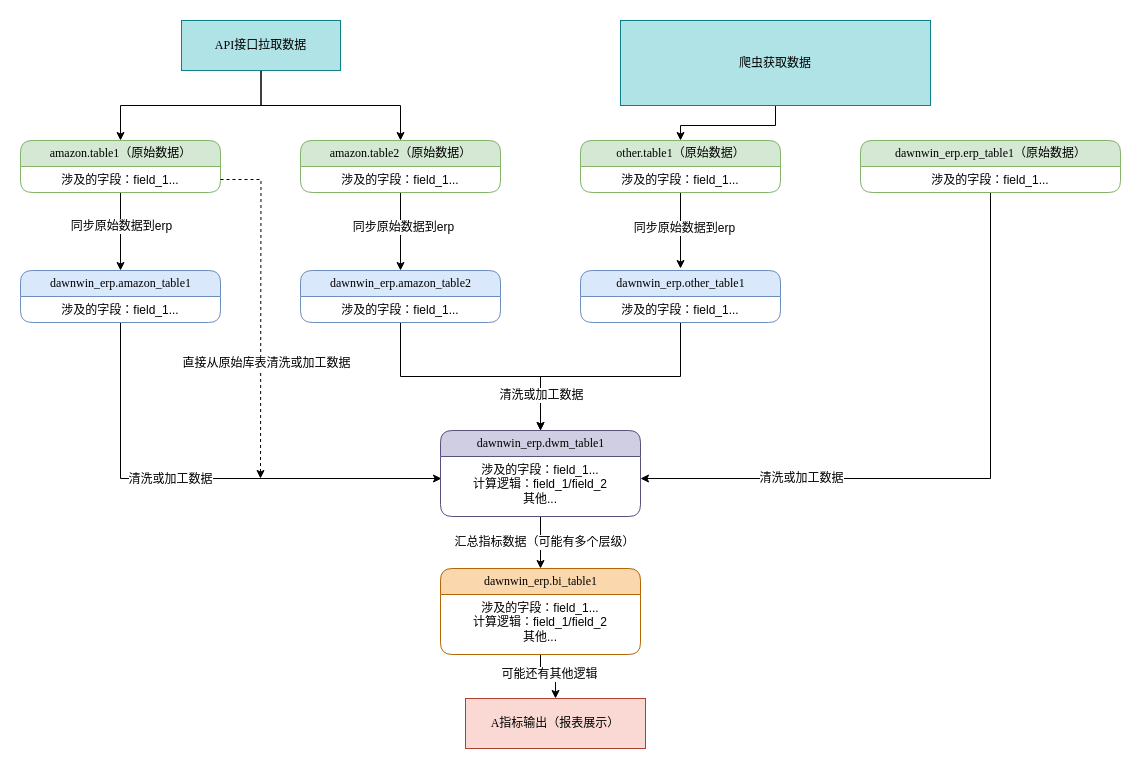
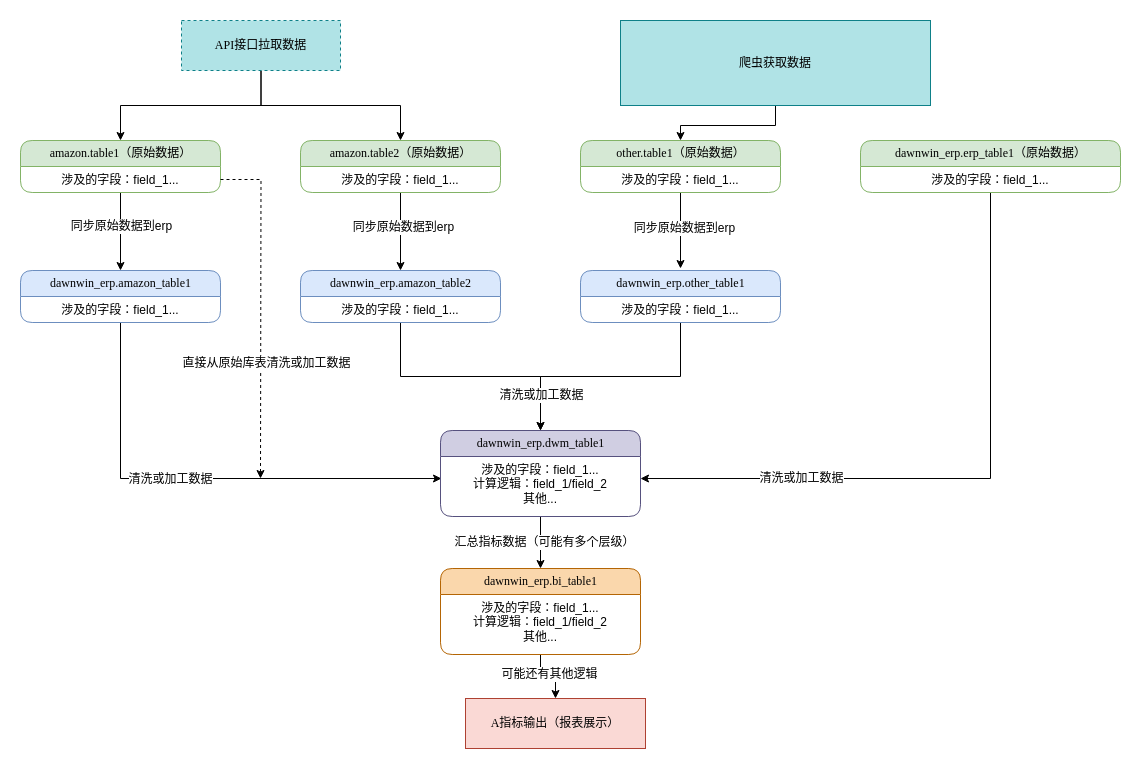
node "API接口拉取数据": style solid -> dashed
